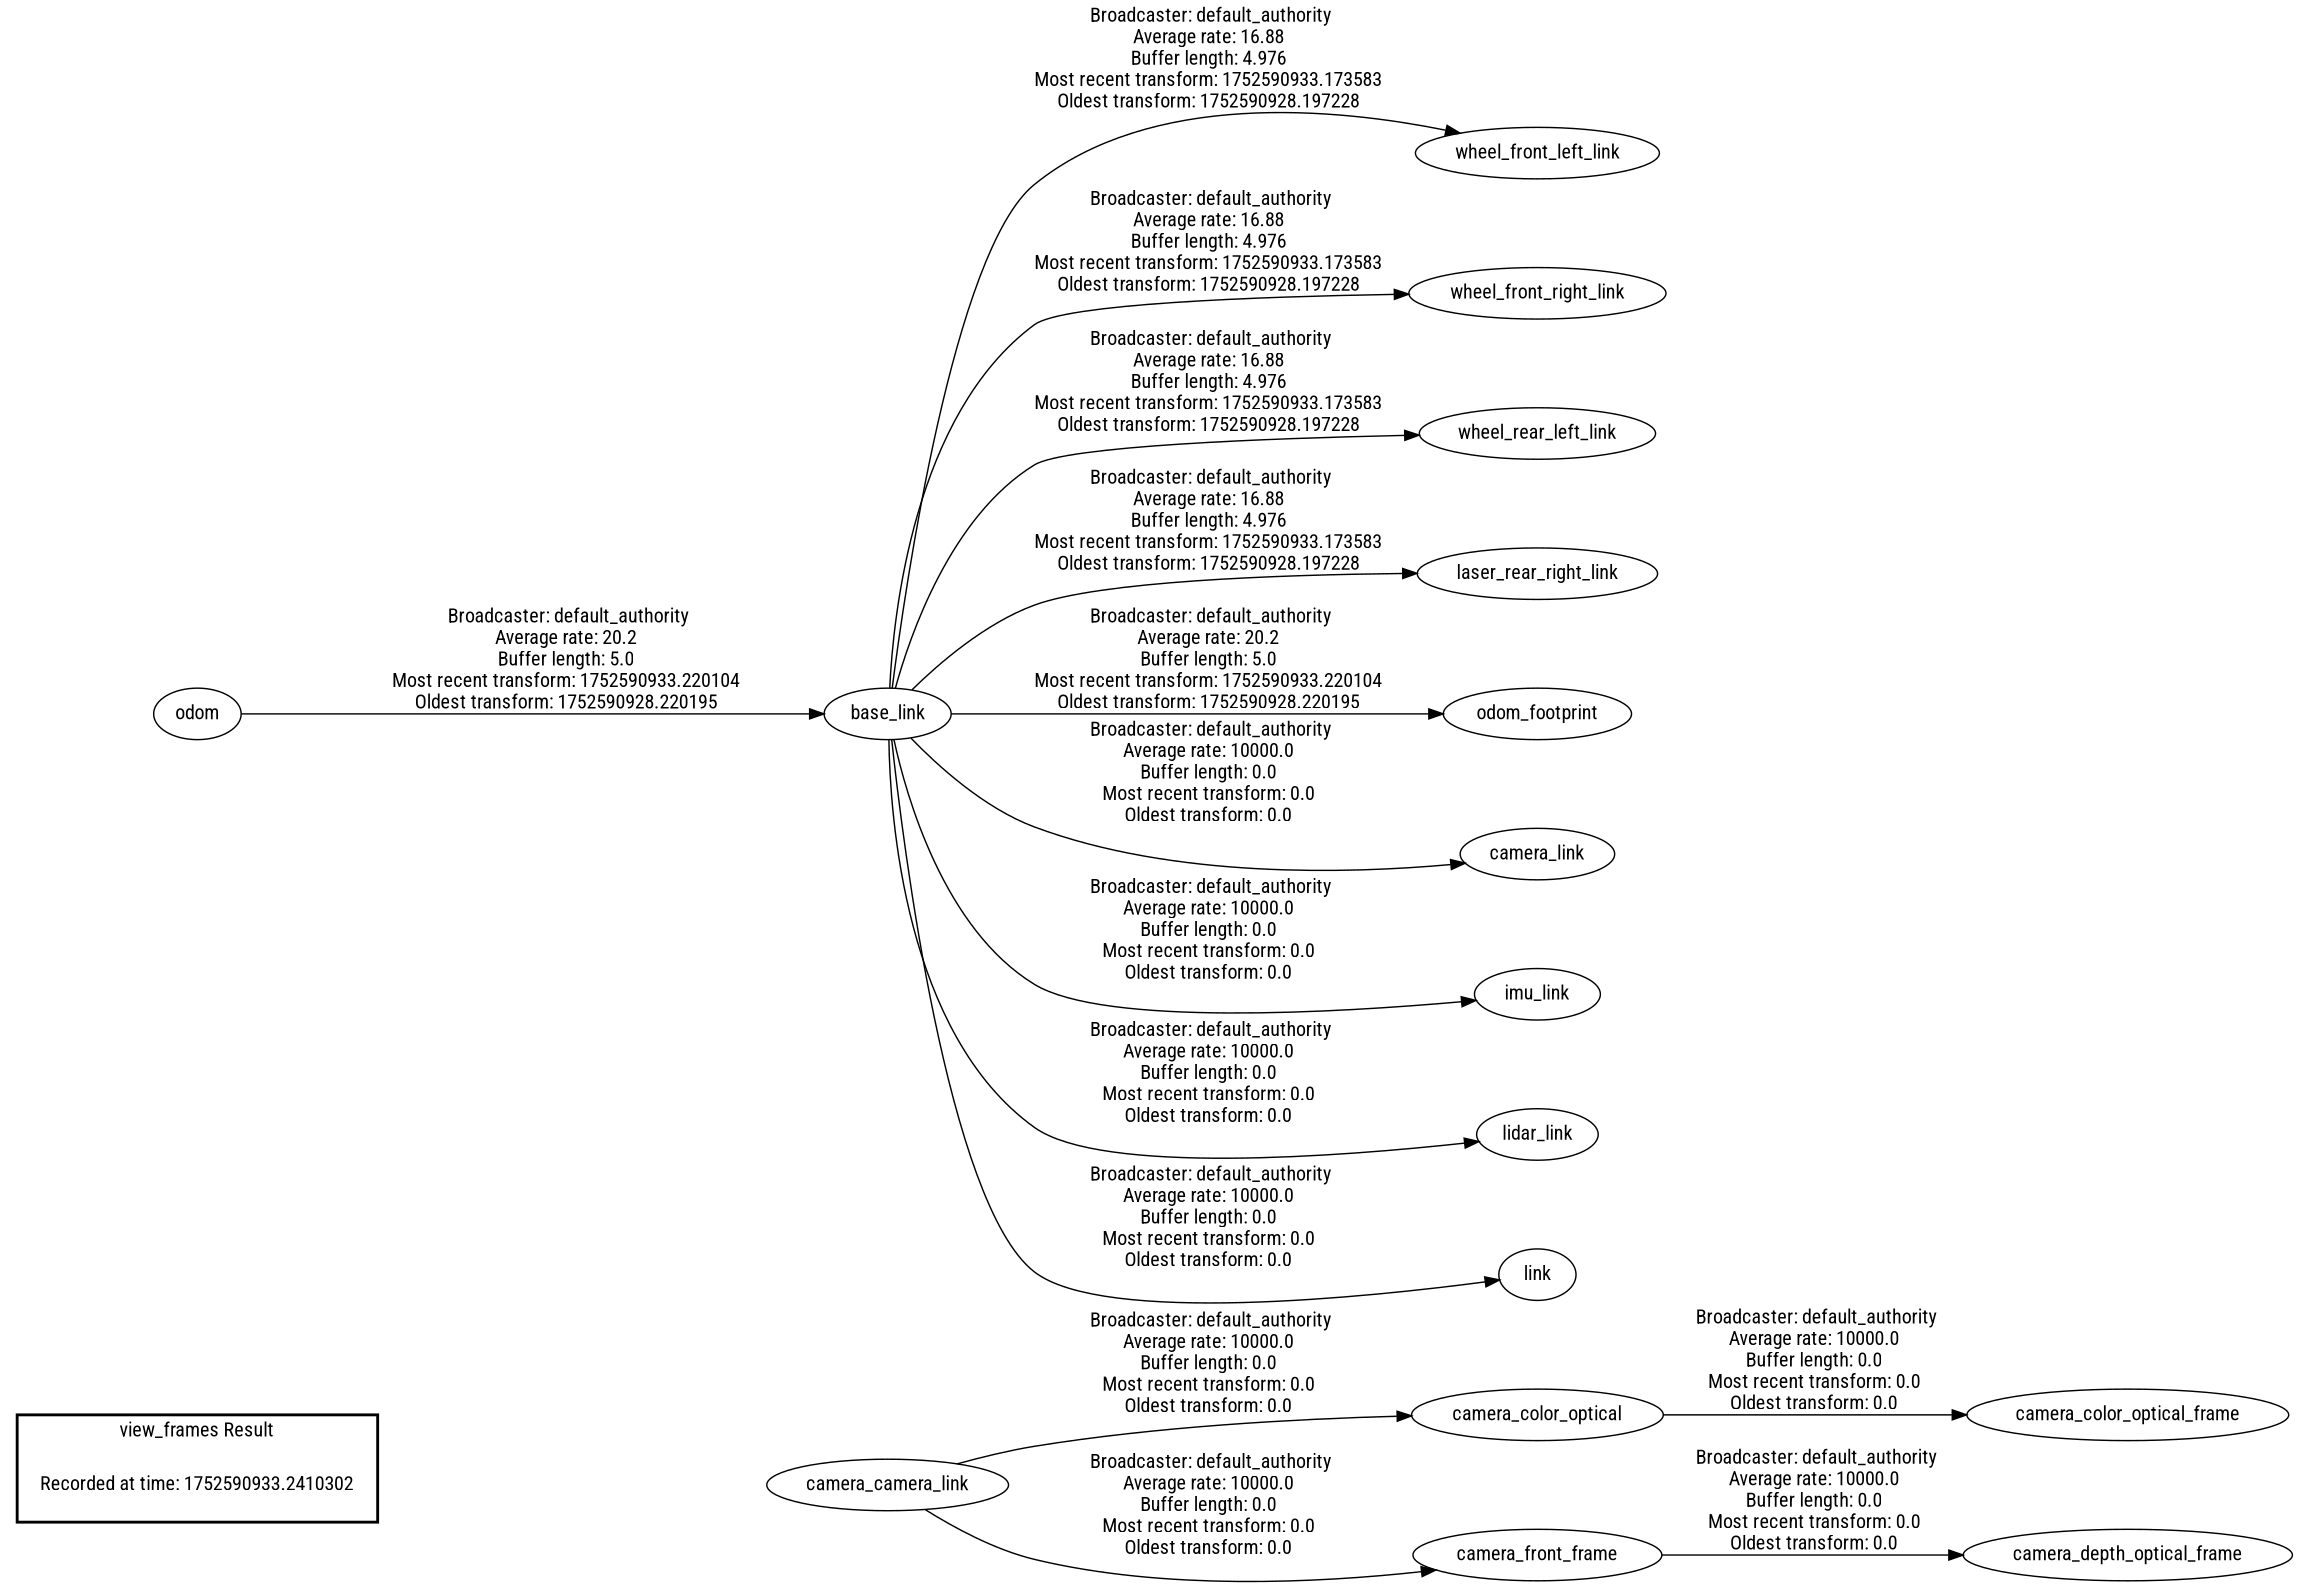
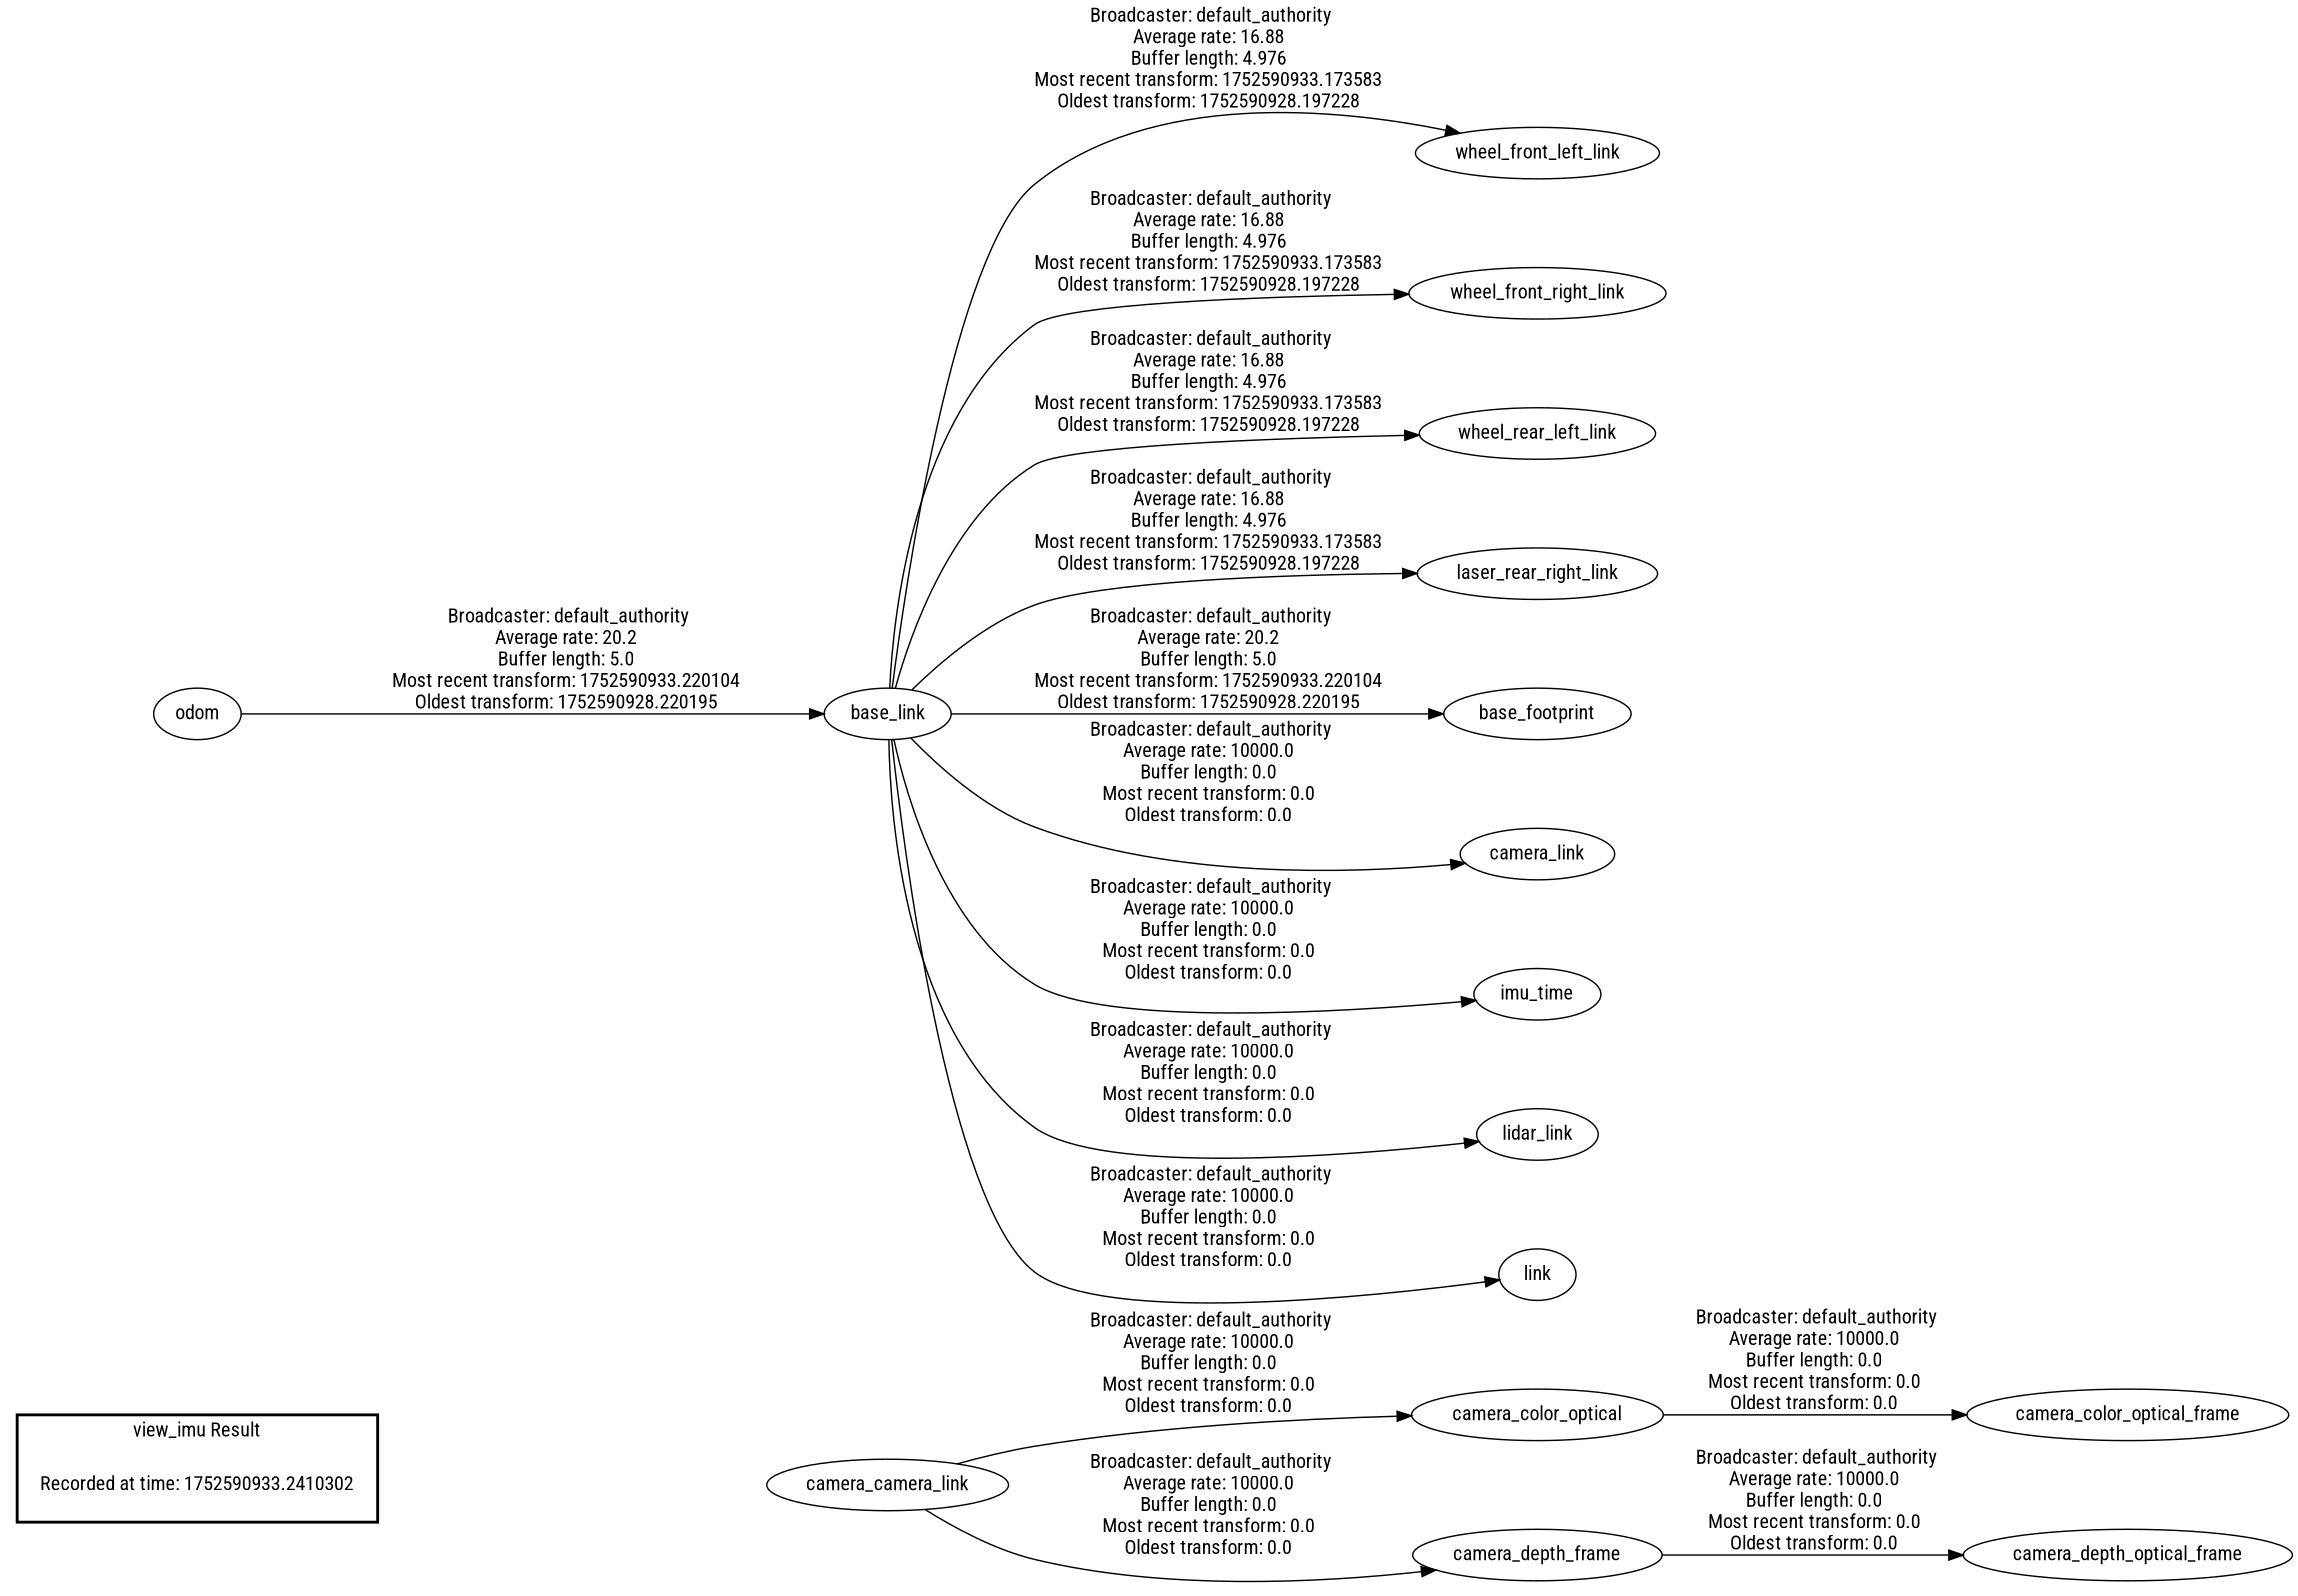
node "odom_footprint": label "odom_footprint" -> "base_footprint"
node "imu_link": label "imu_link" -> "imu_time"
cluster "view_frames Result": label "view_frames Result" -> "view_imu Result"
node "camera_front_frame": label "camera_front_frame" -> "camera_depth_frame"
